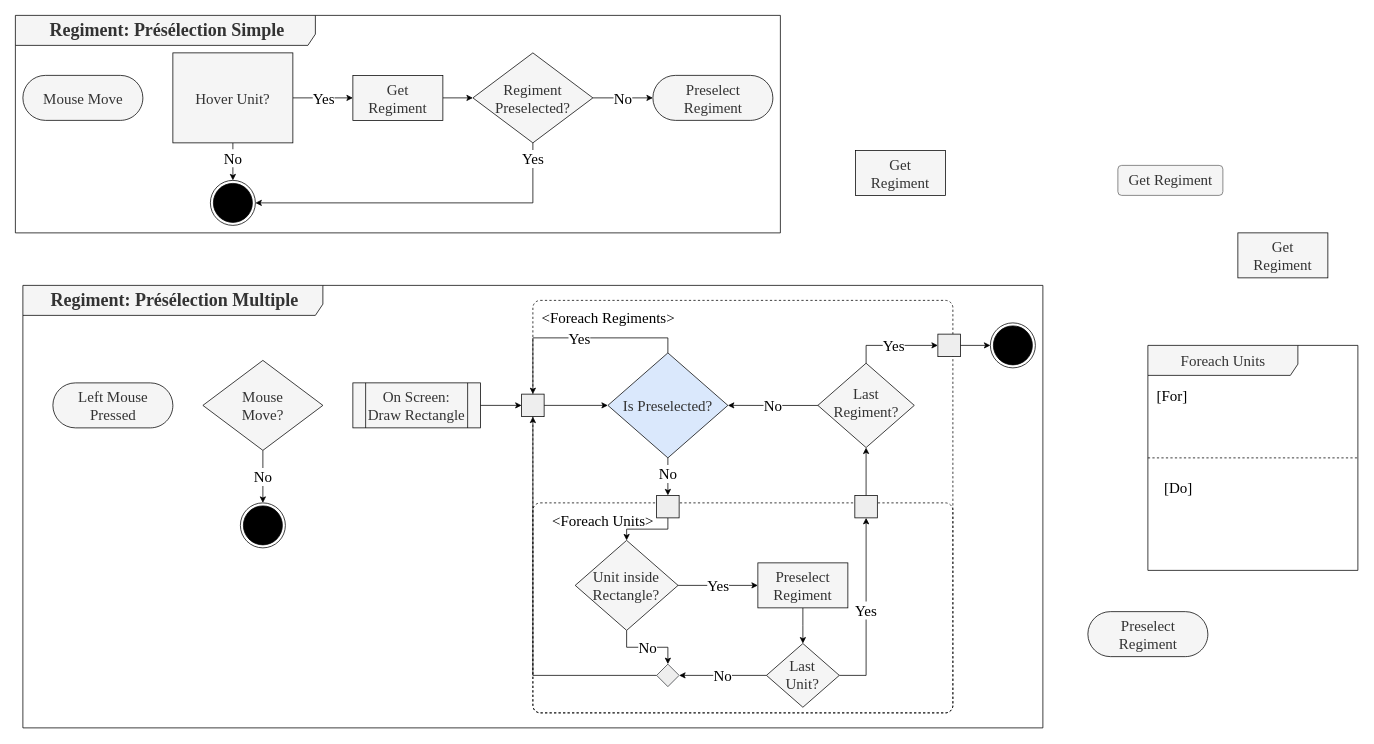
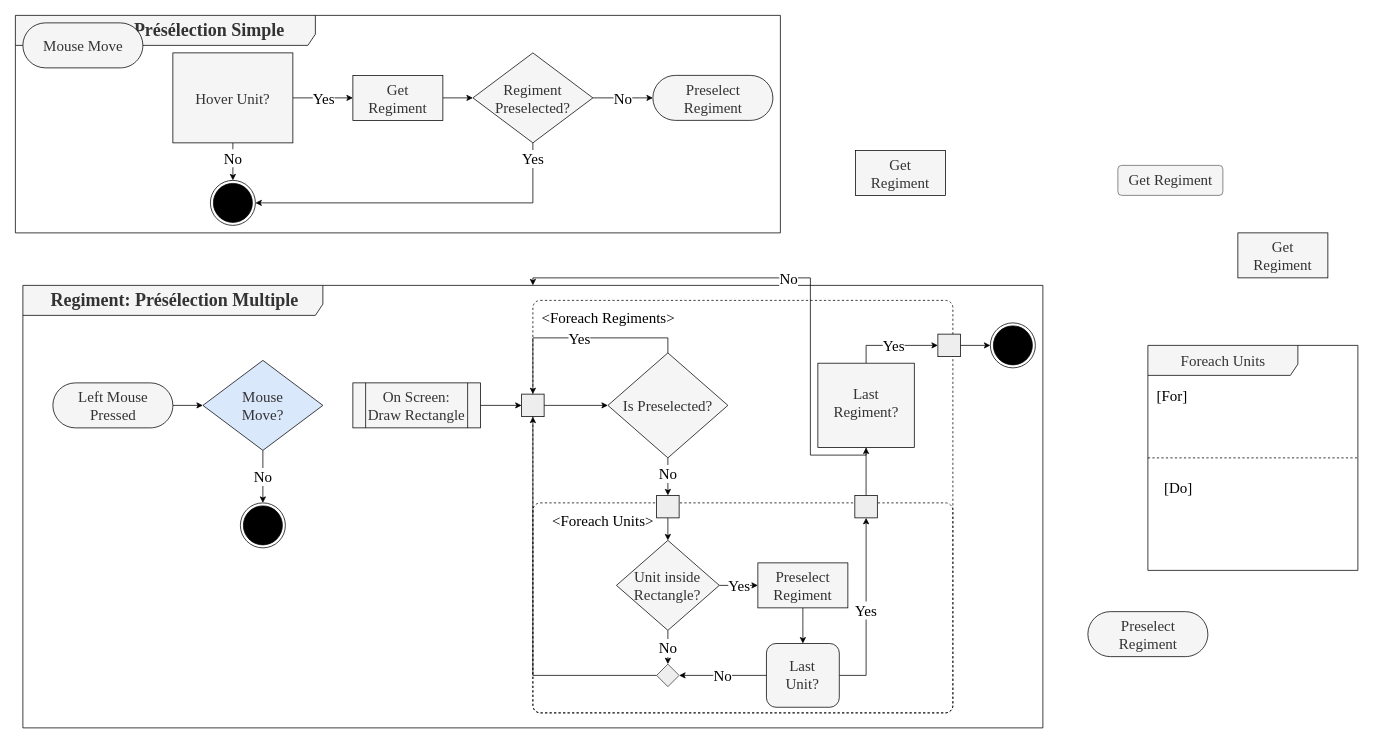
node "Mouse Move": moved (83, 98) -> (83, 45)
edge "Left Mouse Pressed" -> "Mouse Move?": added
node "Mouse Move?": fillcolor #f5f5f5 -> #dae8fc
node "Is Preselected?": fillcolor #dae8fc -> #f5f5f5
edge "Last Regiment?" -> "Is Preselected?": now "Last Regiment?" -> "Regiment: Présélection Multiple"
node "Last Regiment?": shape diamond -> rectangle
node "Unit inside Rectangle?": moved (627, 585) -> (668, 585)
node "Last Unit?": shape diamond -> rounded rectangle
